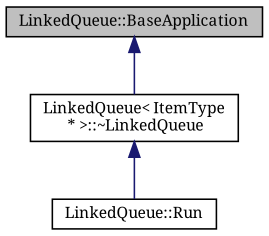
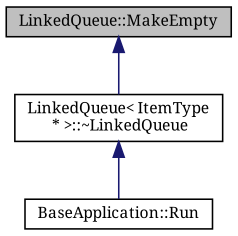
node "LinkedQueue::BaseApplication": label "LinkedQueue::BaseApplication" -> "LinkedQueue::MakeEmpty"
node "LinkedQueue::Run": label "LinkedQueue::Run" -> "BaseApplication::Run"
